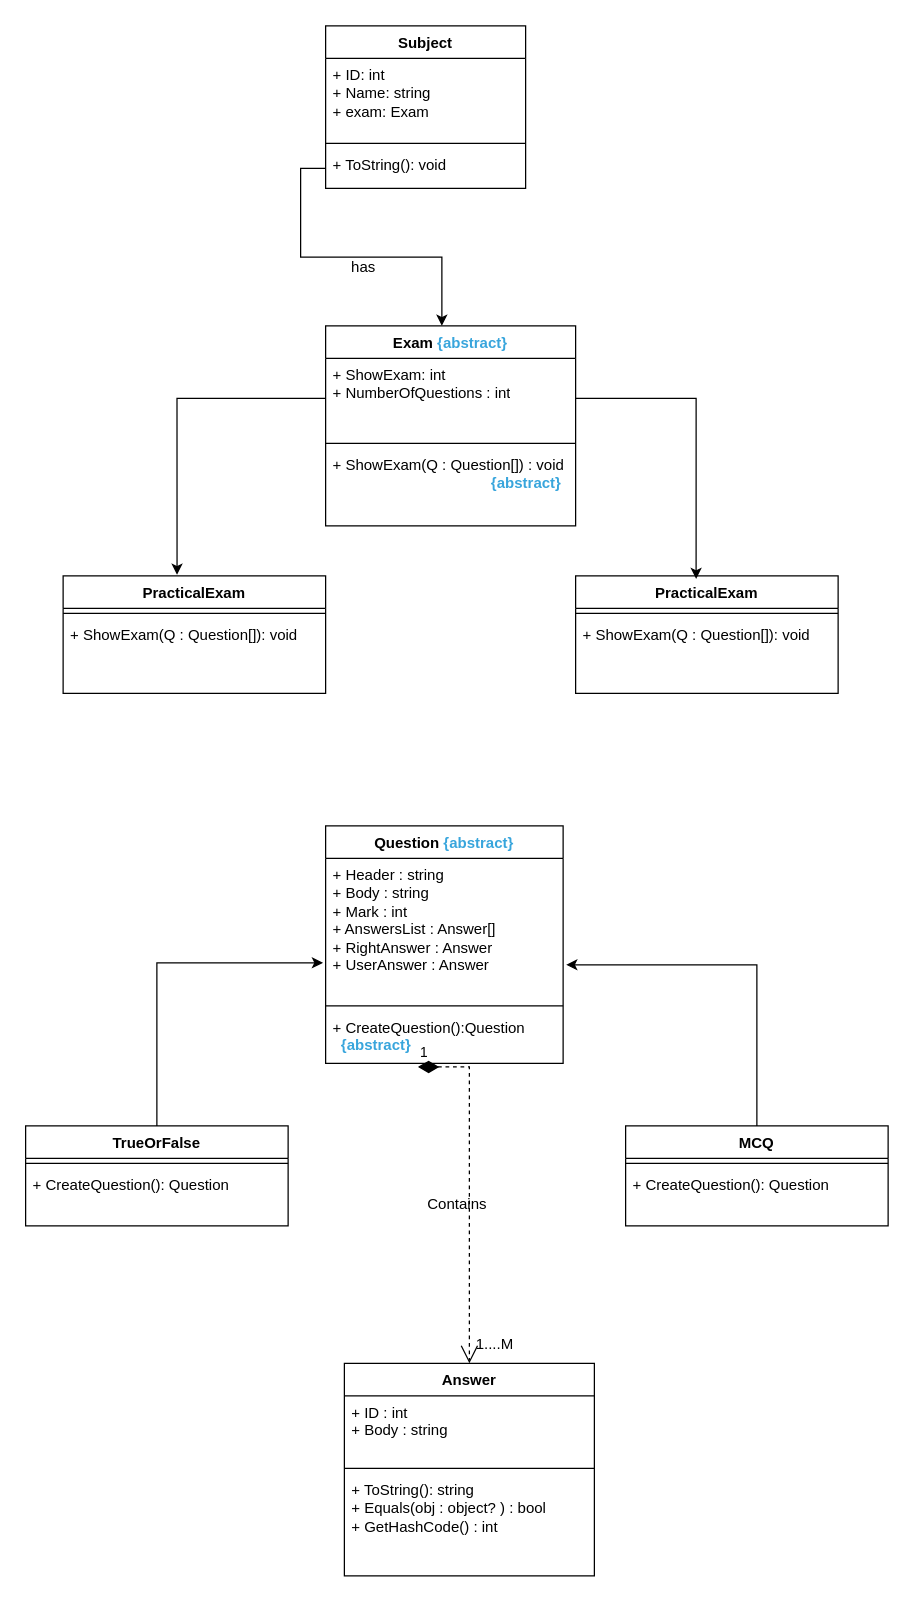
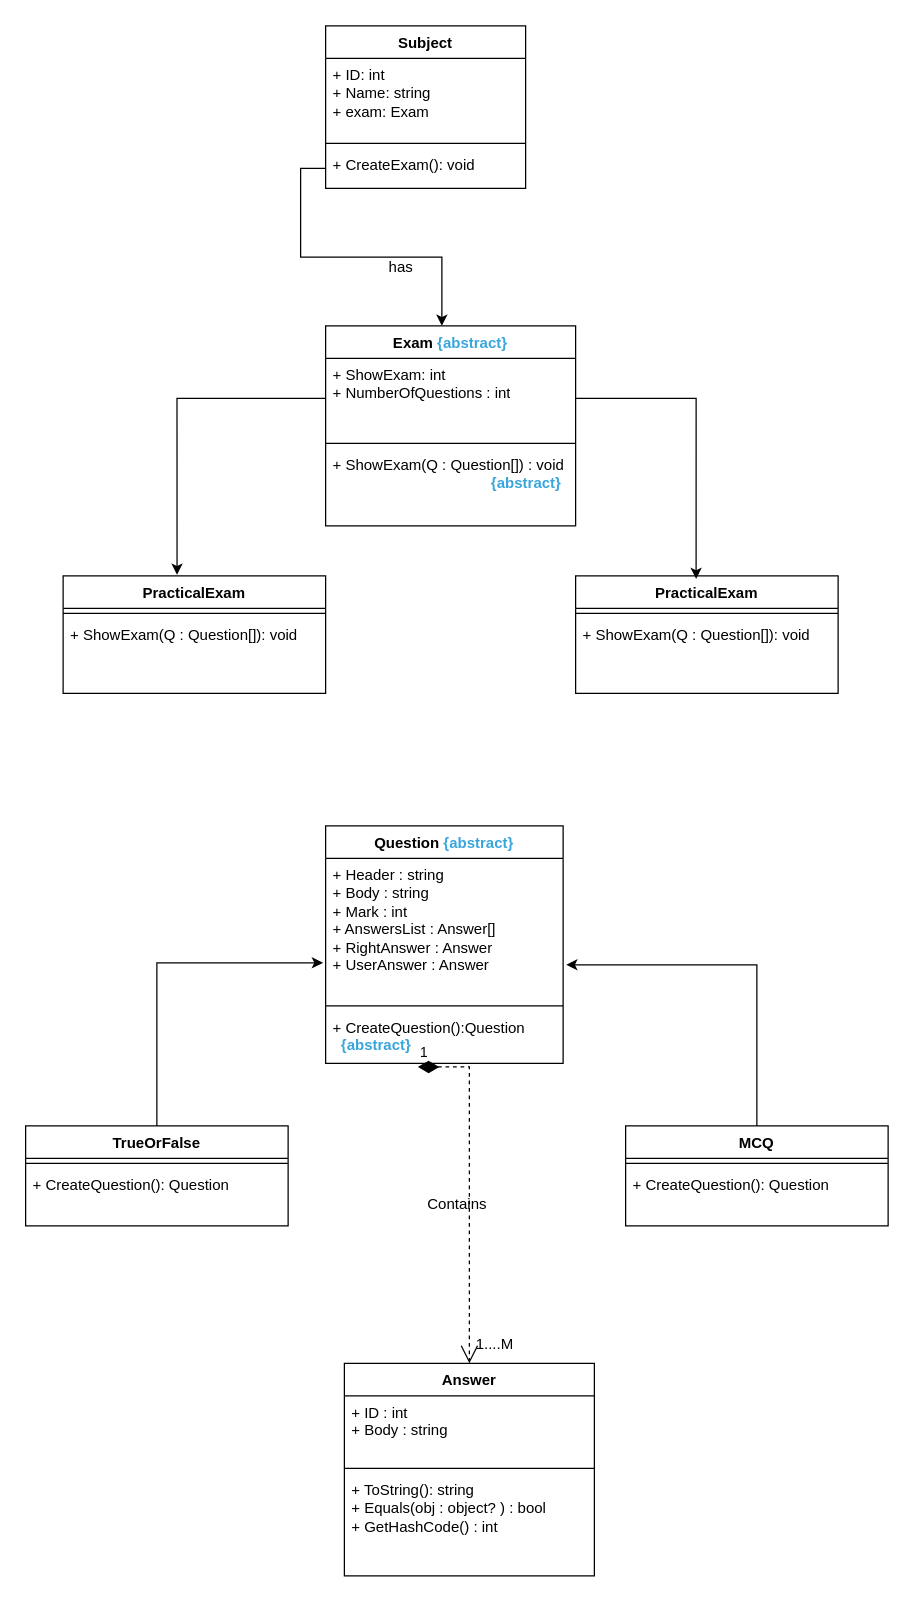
node "+ ToString(): void": label "+ ToString(): void" -> "+ CreateExam(): void"
node "has": moved (363, 267) -> (401, 267)
